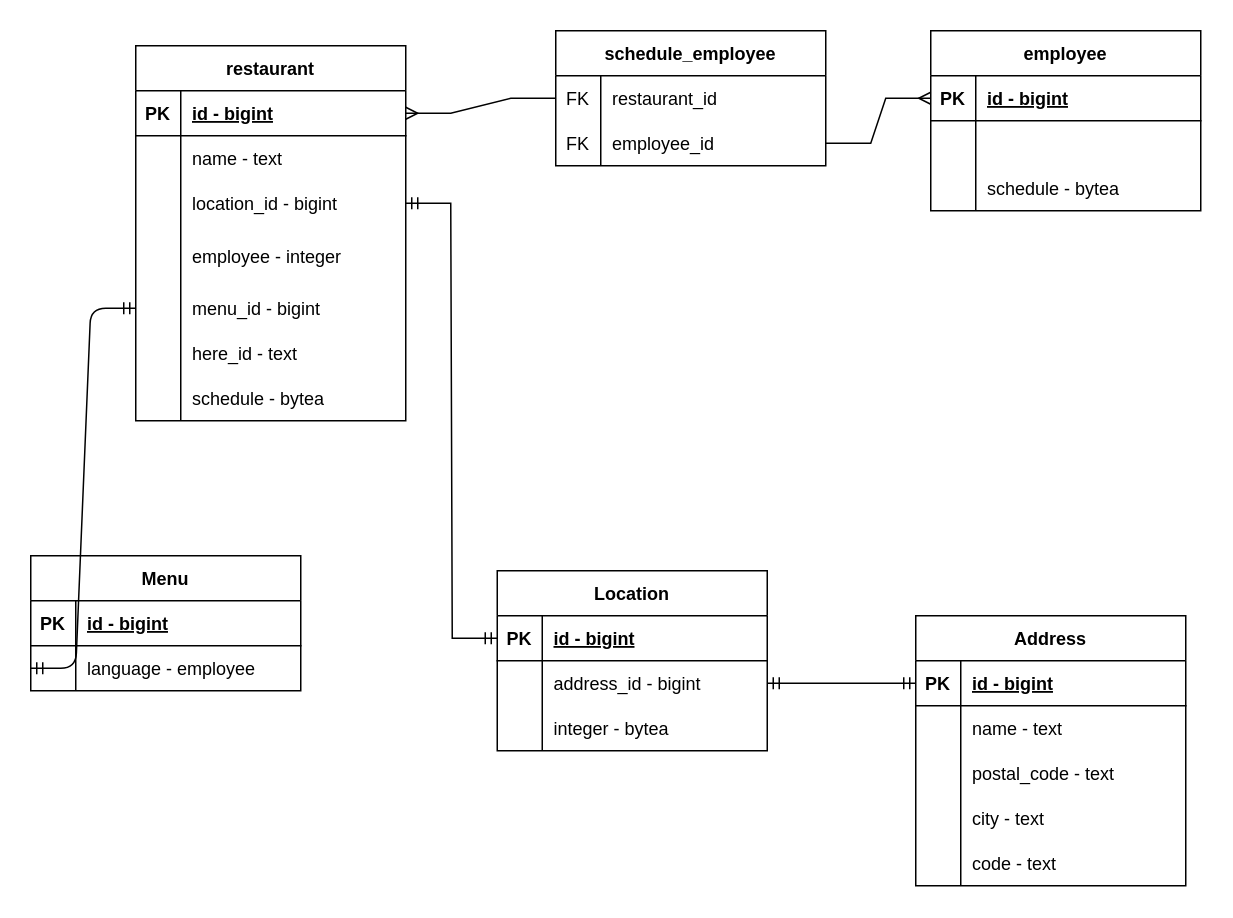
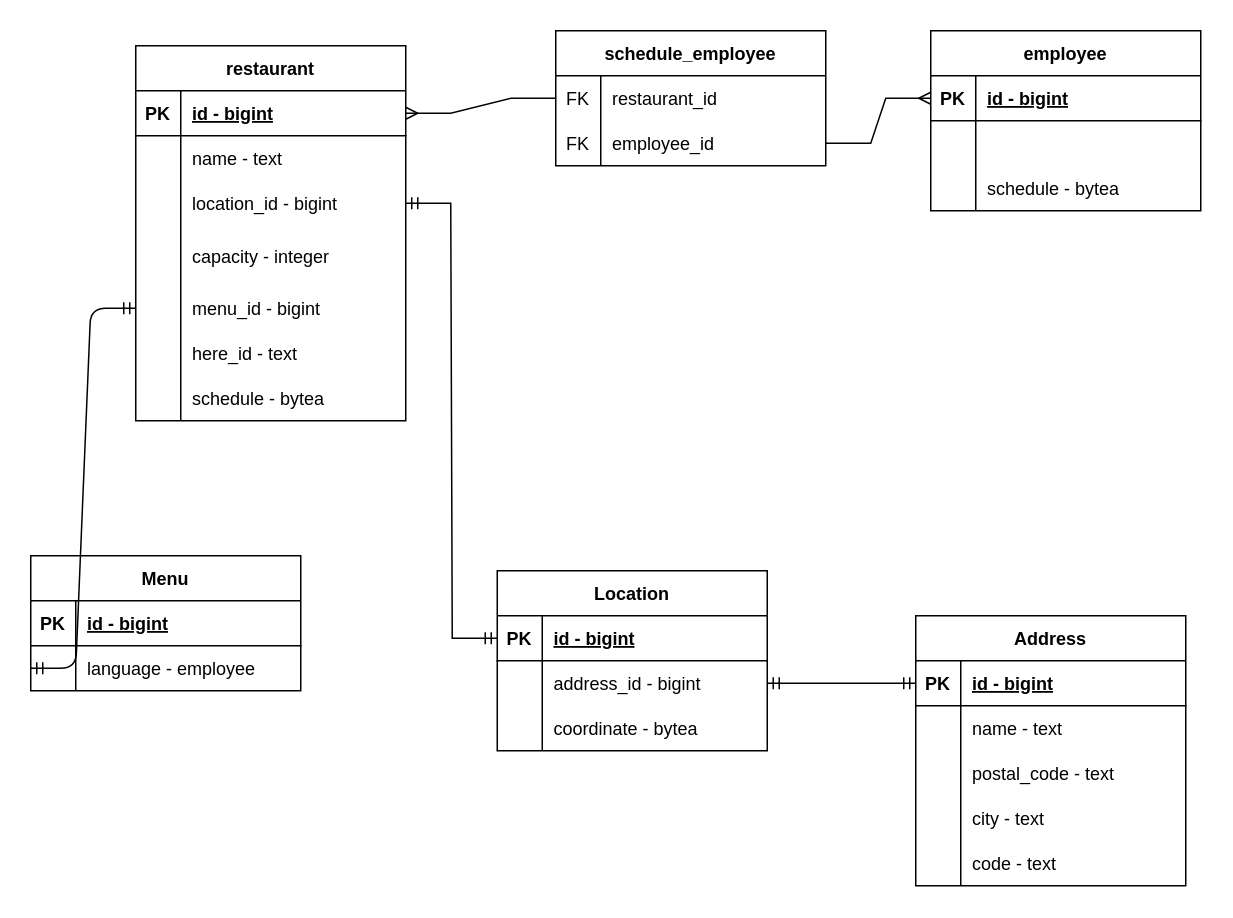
node "employee - integer": label "employee - integer" -> "capacity - integer"
node "integer - bytea": label "integer - bytea" -> "coordinate - bytea"
